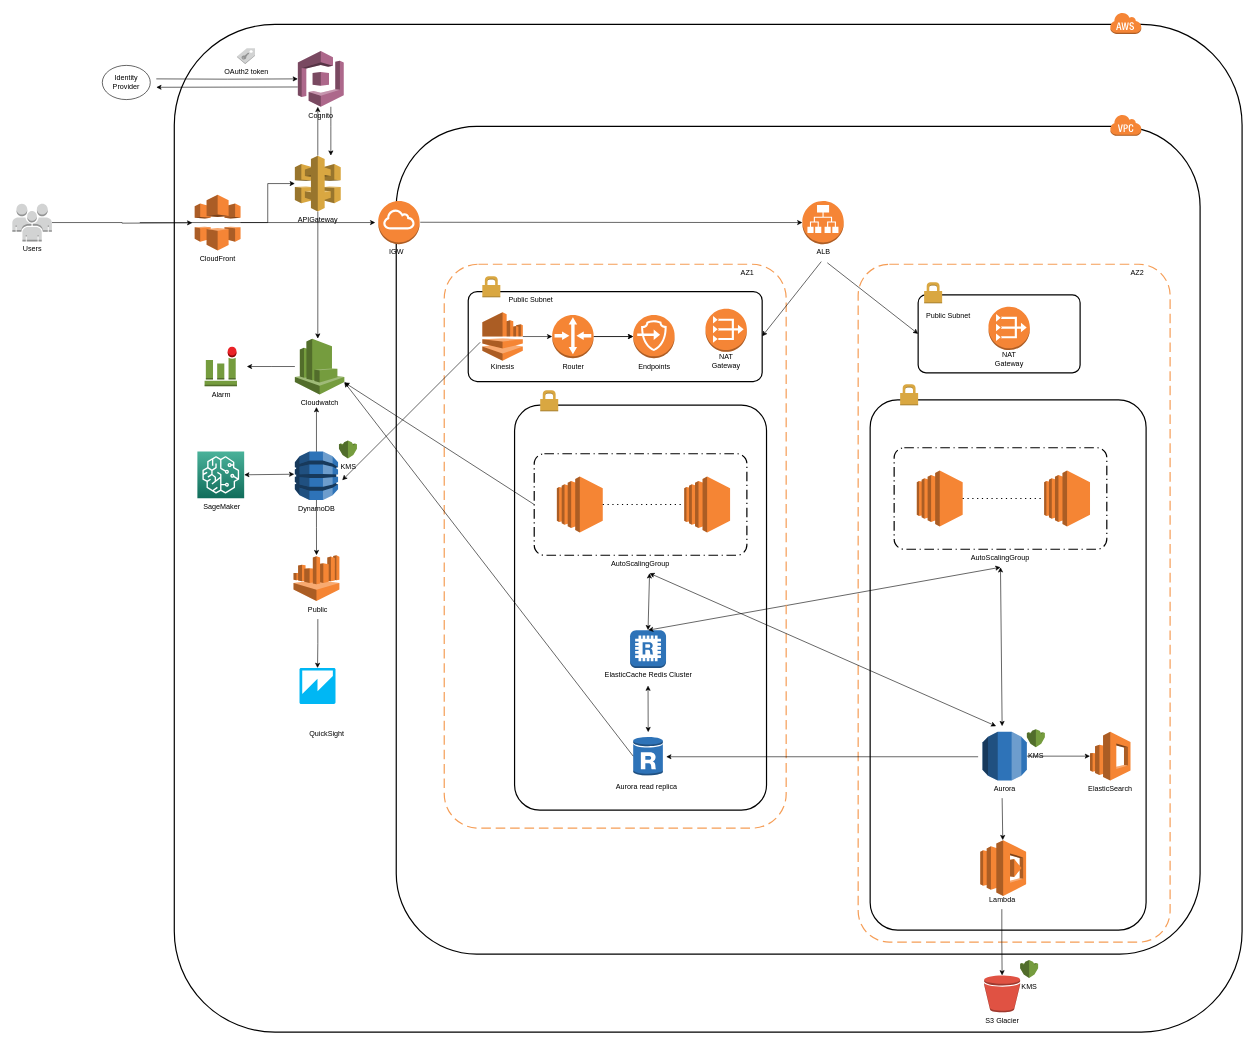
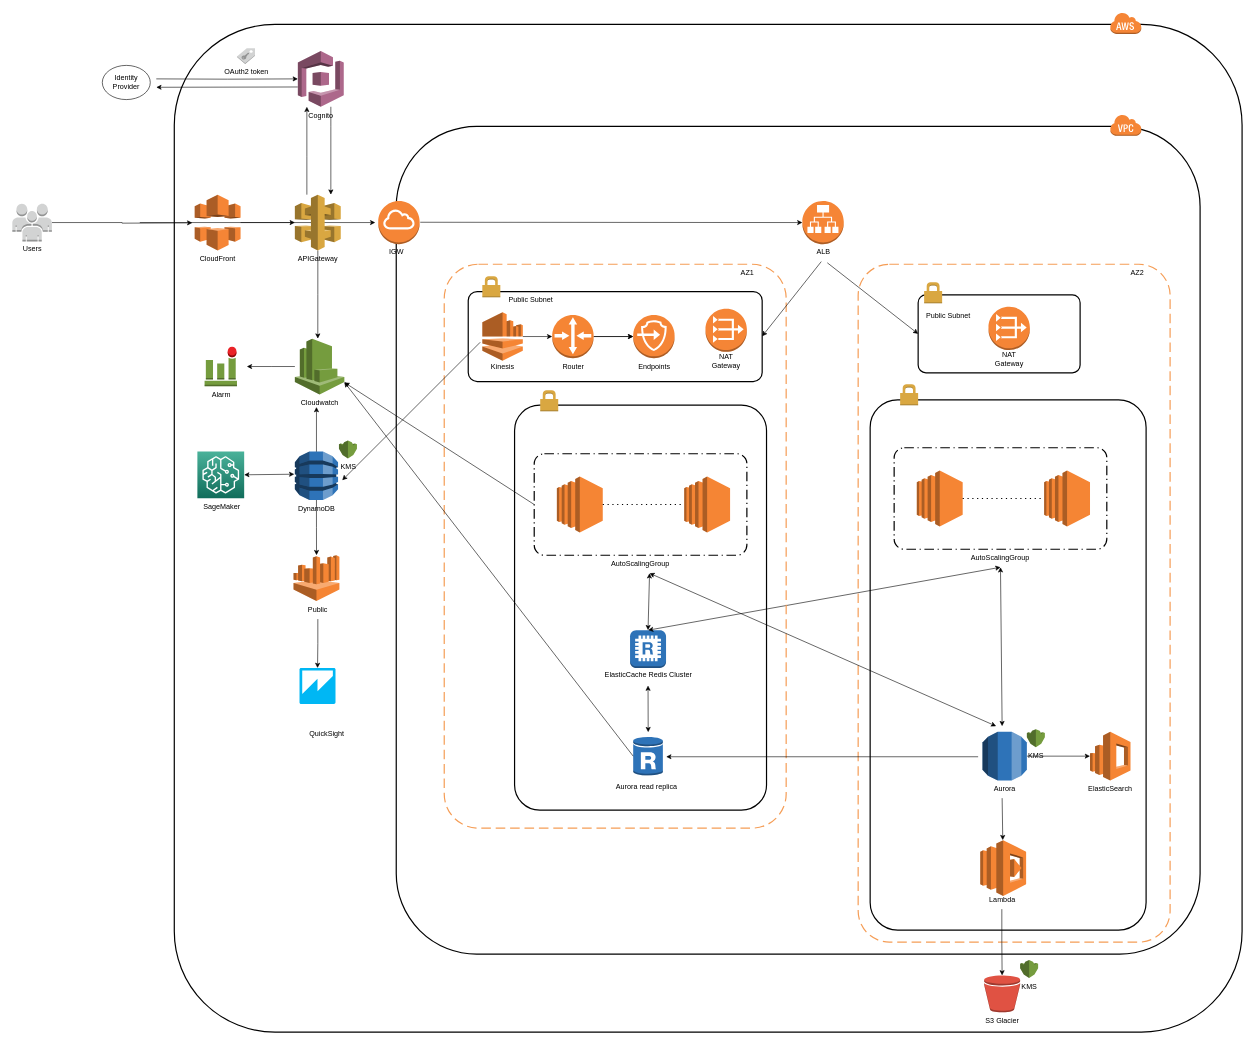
node "APIGateway": moved (318, 184) -> (318, 223)
